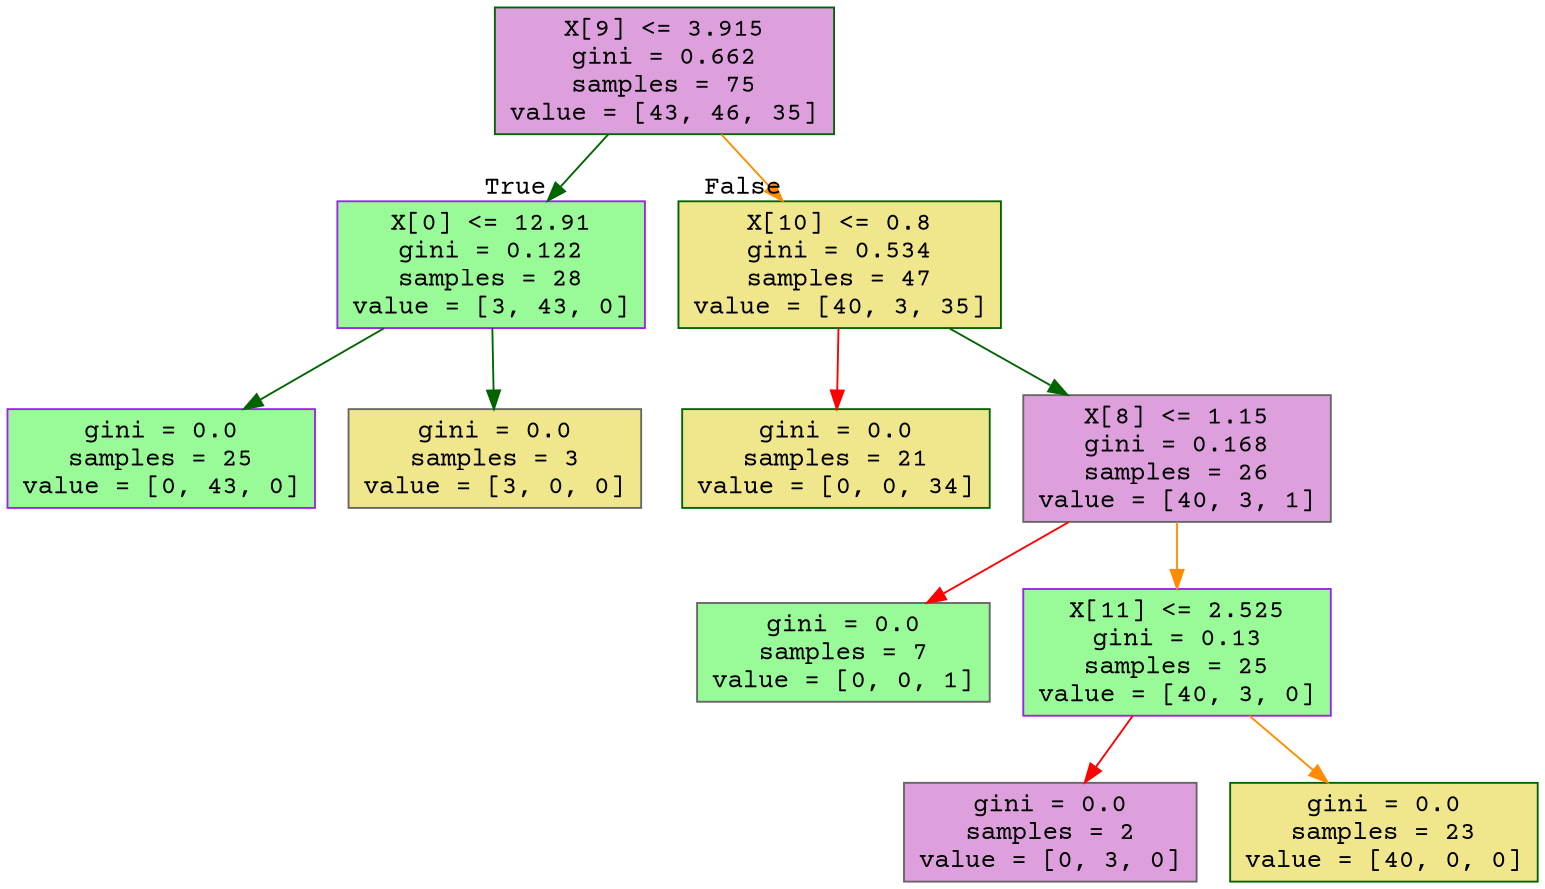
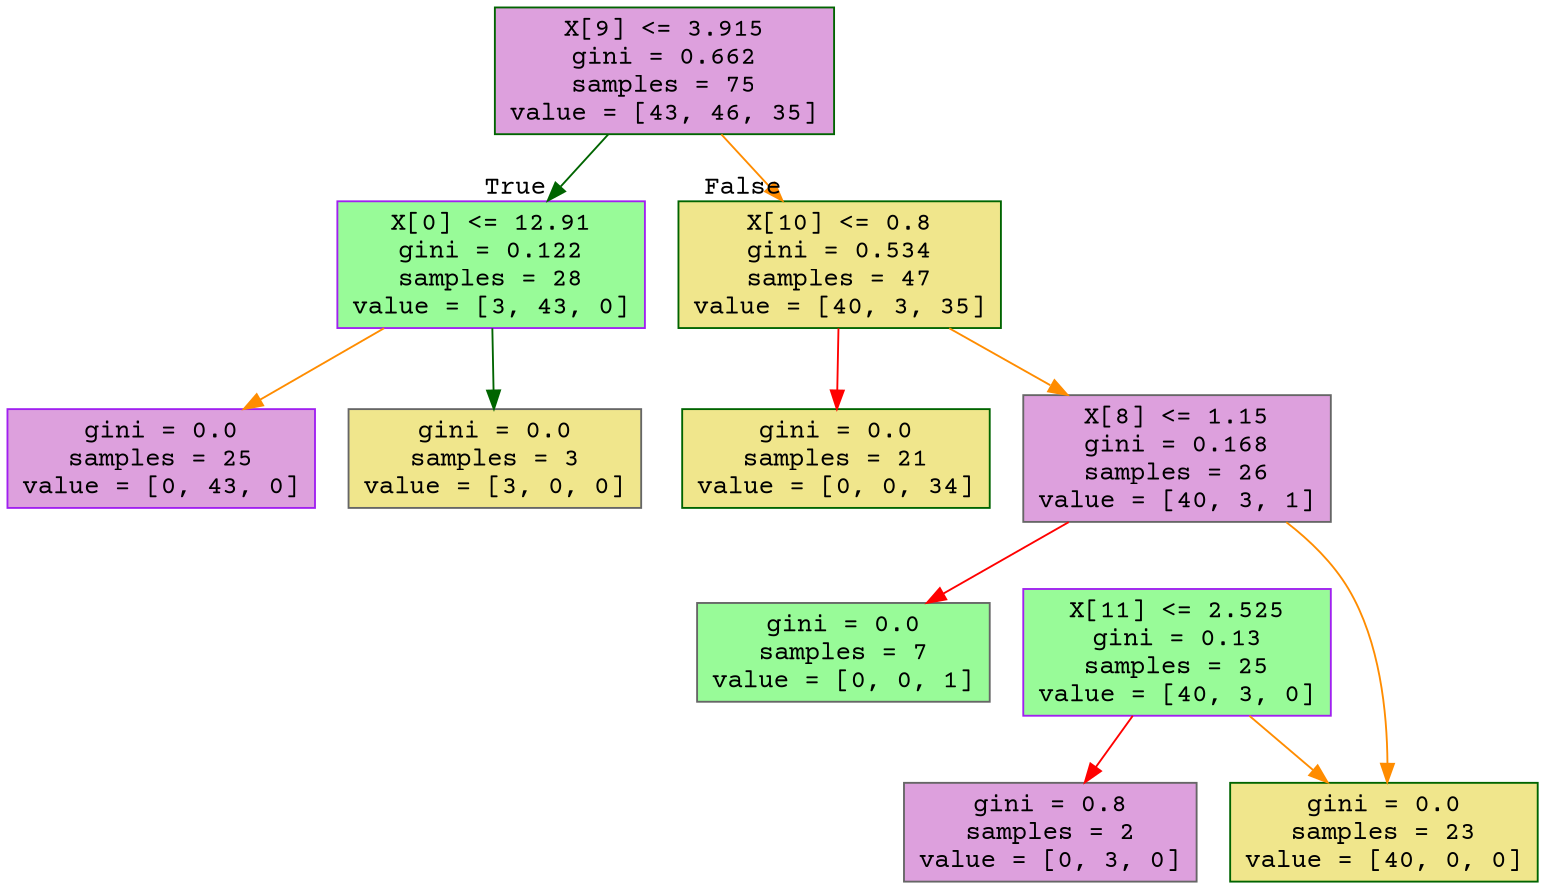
edge "X[10] <= 0.8 gini = 0.534 samples = 47 value = [40, 3, 35]" -> "X[8] <= 1.15 gini = 0.168 samples = 26 value = [40, 3, 1]": color darkgreen -> darkorange
edge "X[0] <= 12.91 gini = 0.122 samples = 28 value = [3, 43, 0]" -> "gini = 0.0 samples = 25 value = [0, 43, 0]": color darkgreen -> darkorange
node "gini = 0.0 samples = 25 value = [0, 43, 0]": fillcolor palegreen -> plum
edge "X[8] <= 1.15 gini = 0.168 samples = 26 value = [40, 3, 1]" -> "X[11] <= 2.525 gini = 0.13 samples = 25 value = [40, 3, 0]": now "X[8] <= 1.15 gini = 0.168 samples = 26 value = [40, 3, 1]" -> "gini = 0.0 samples = 23 value = [40, 0, 0]"
node "gini = 0.0 samples = 2 value = [0, 3, 0]": label "gini = 0.0 samples = 2 value = [0, 3, 0]" -> "gini = 0.8 samples = 2 value = [0, 3, 0]"
